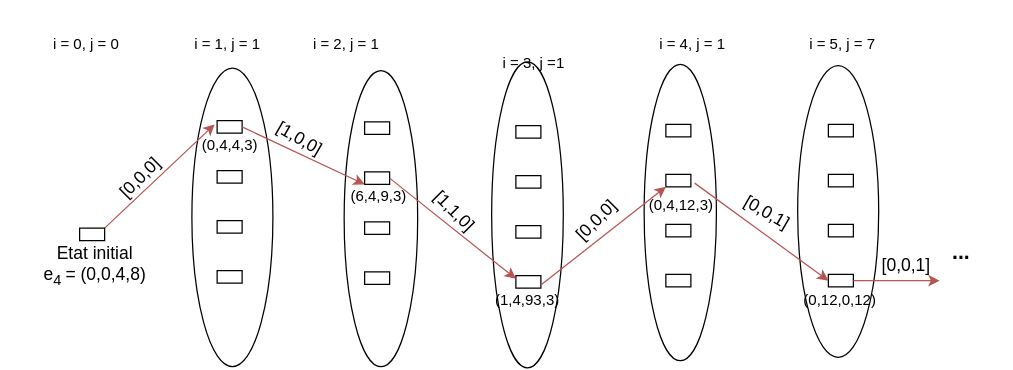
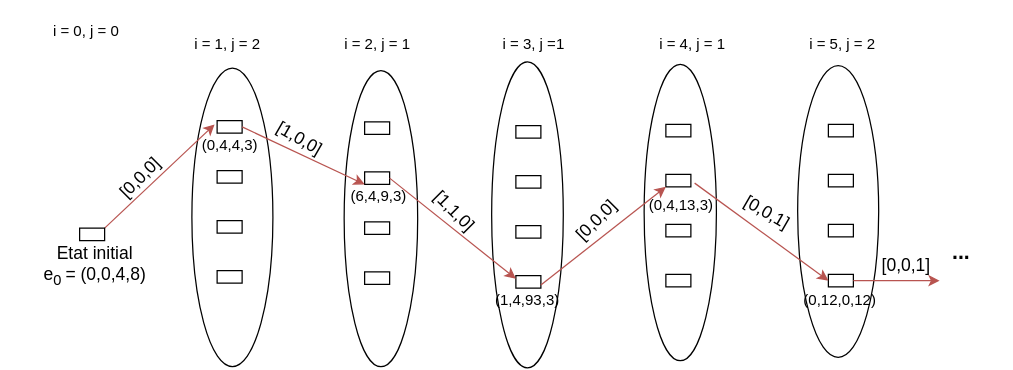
node "i = 0, j = 0": moved (86, 44) -> (86, 32)
node "i = 1, j = 1": label "i = 1, j = 1" -> "i = 1, j = 2"
node "i = 2, j = 1": moved (346, 44) -> (377, 44)
node "i = 5, j = 7": label "i = 5, j = 7" -> "i = 5, j = 2"
node "i = 3, j =1": moved (533, 63) -> (533, 44)
node "(0,4,12,3)": label "(0,4,12,3)" -> "(0,4,13,3)"
node "Etat initial e4 = (0,0,4,8)": label "Etat initial e4 = (0,0,4,8)" -> "Etat initial e0 = (0,0,4,8)"
